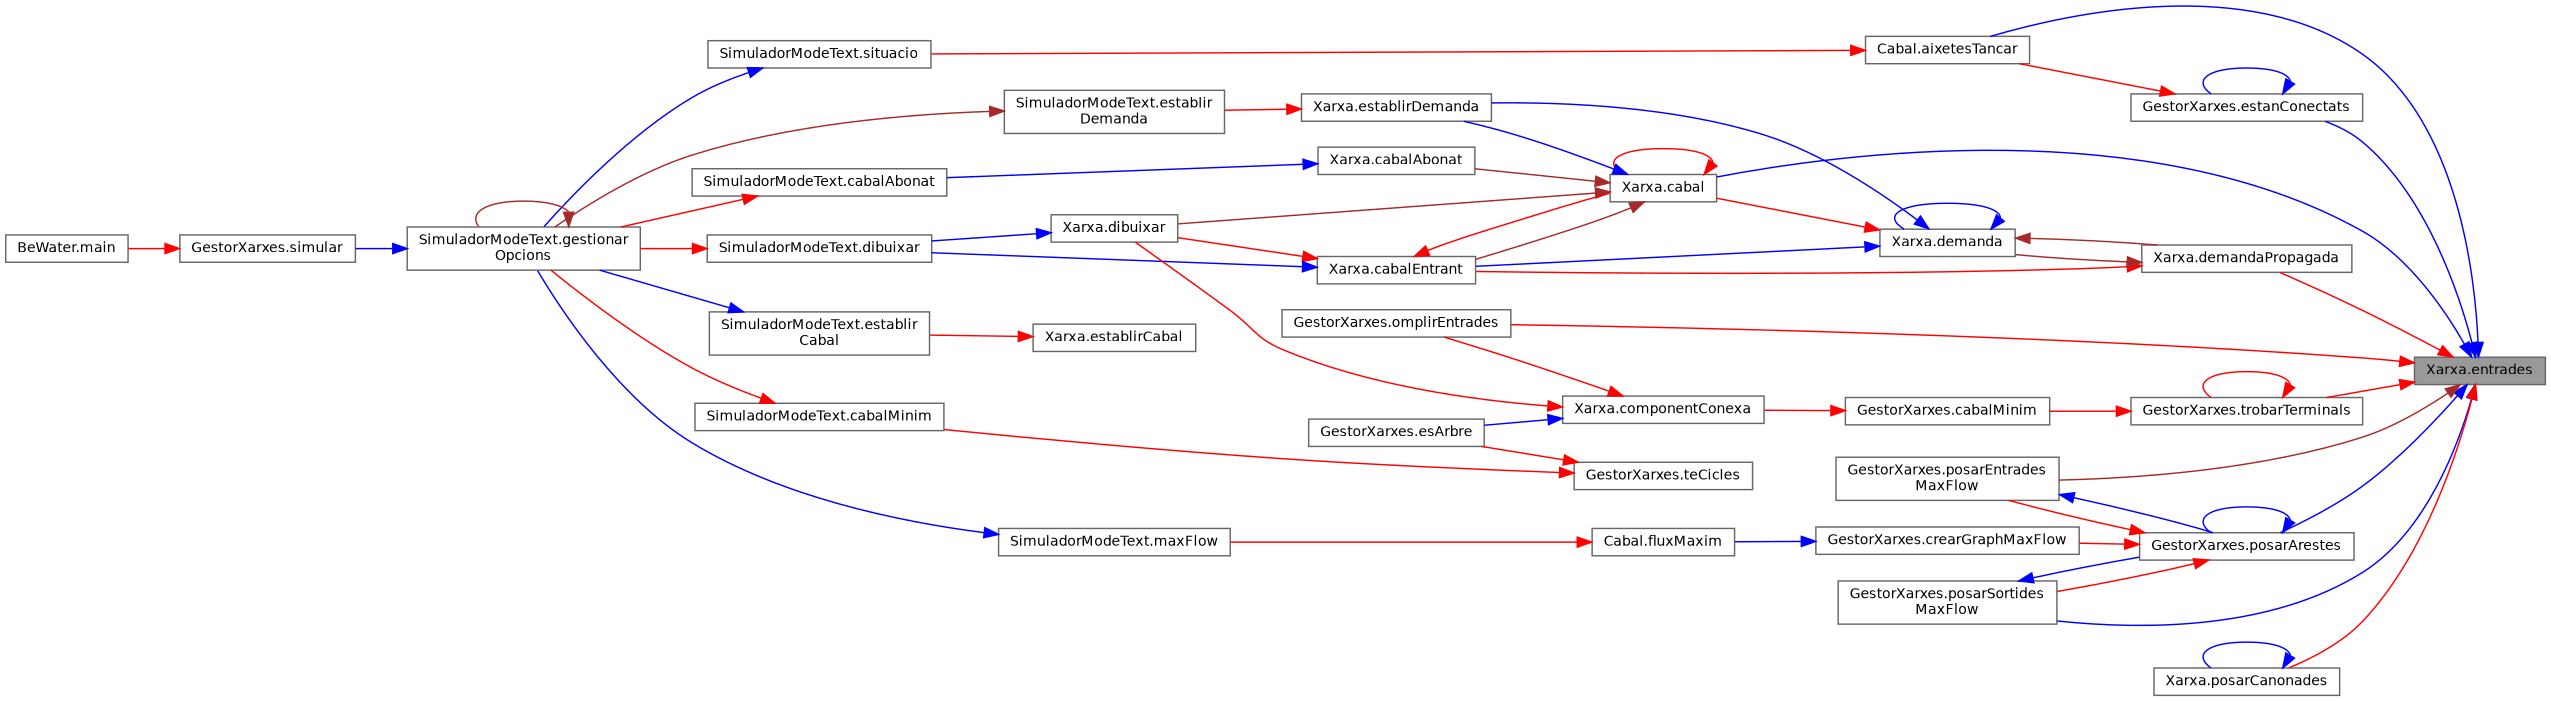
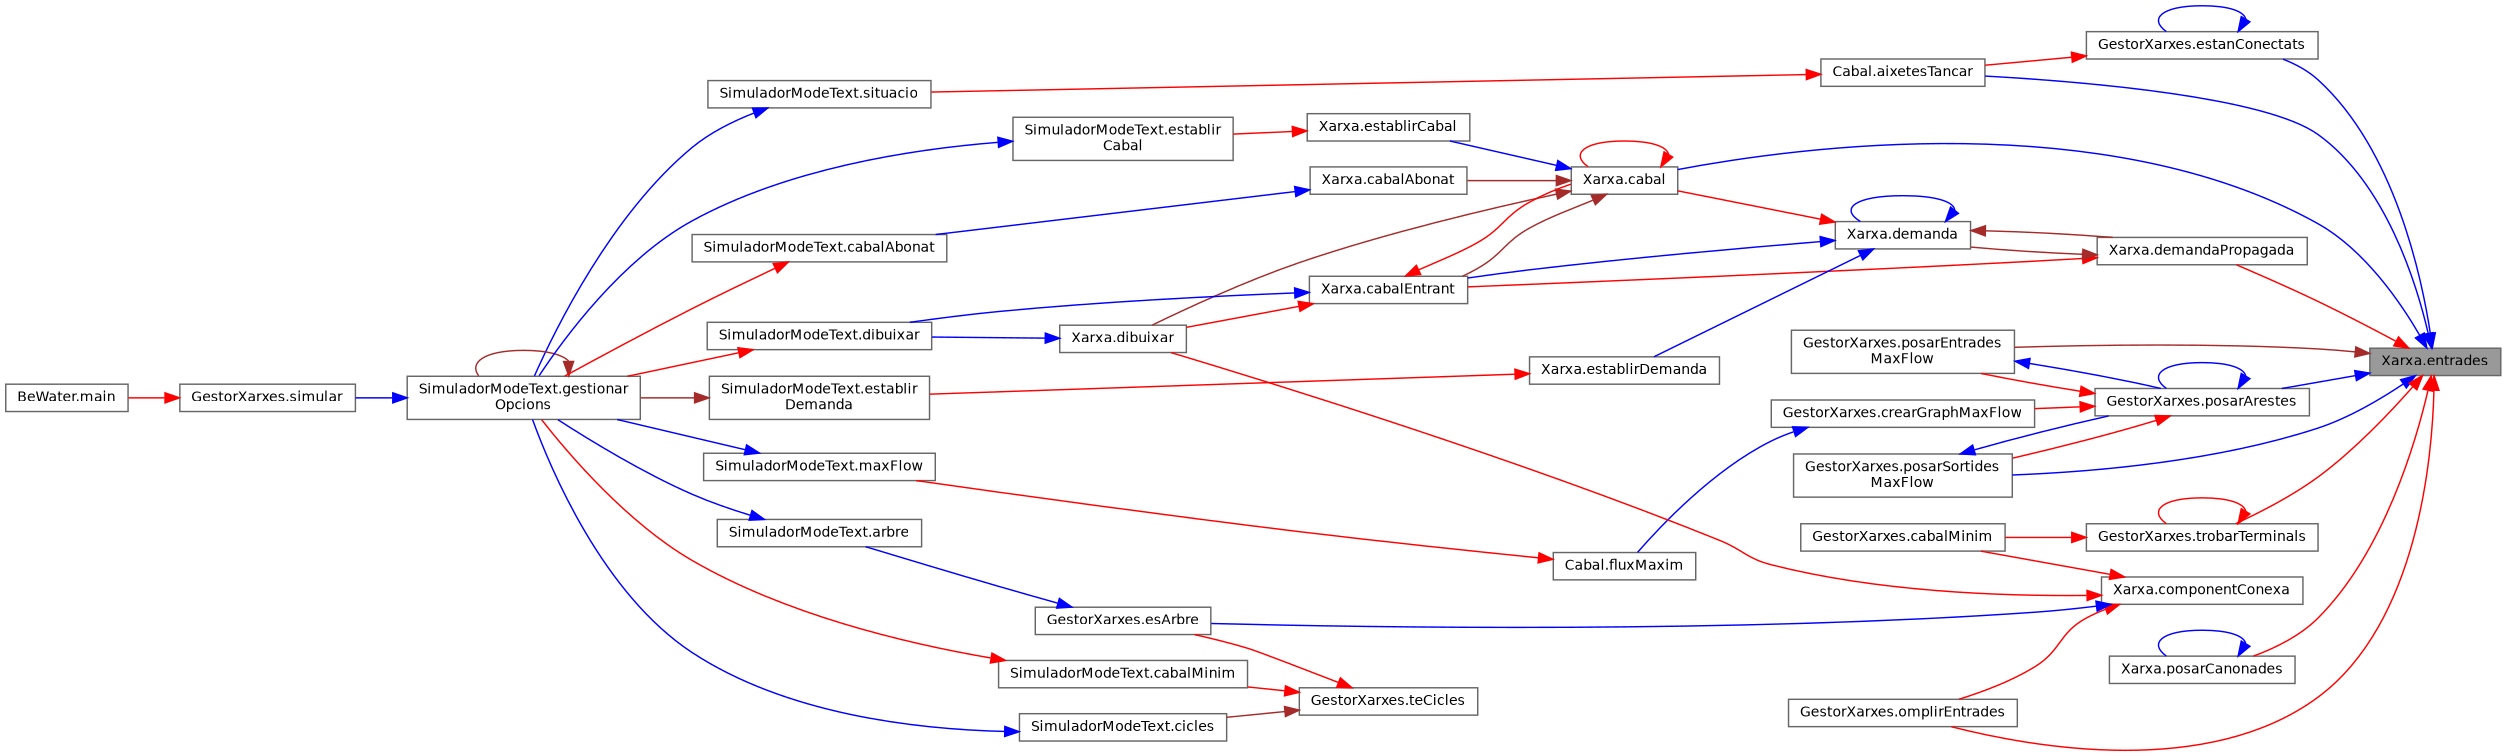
edge "Xarxa.establirDemanda" -> "Xarxa.cabal": now "Xarxa.establirCabal" -> "Xarxa.cabal"
edge "Xarxa.componentConexa" -> "GestorXarxes.cabalMinim": reversed
node "SimuladorModeText.arbre": added
node "SimuladorModeText.cicles": added
